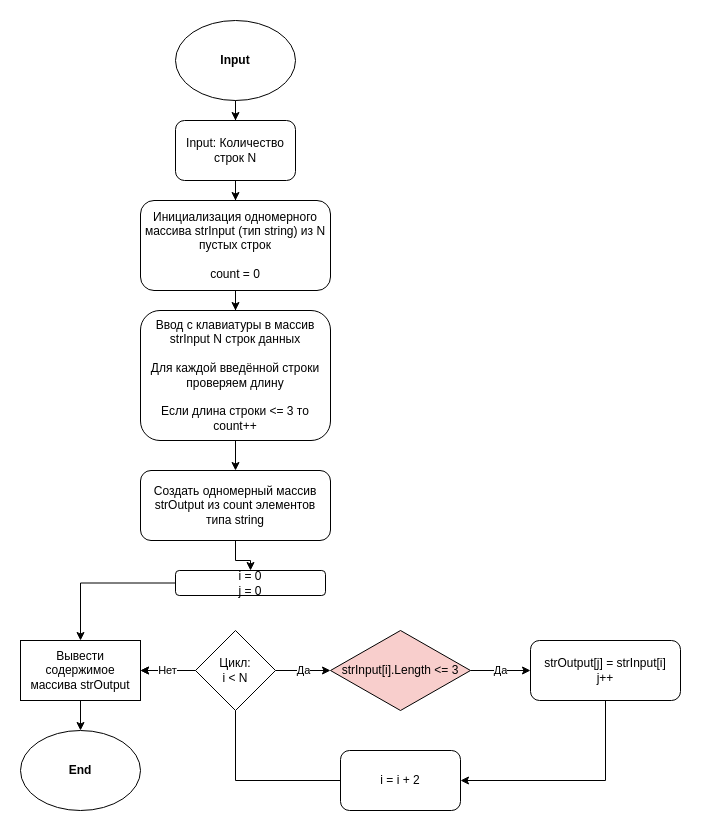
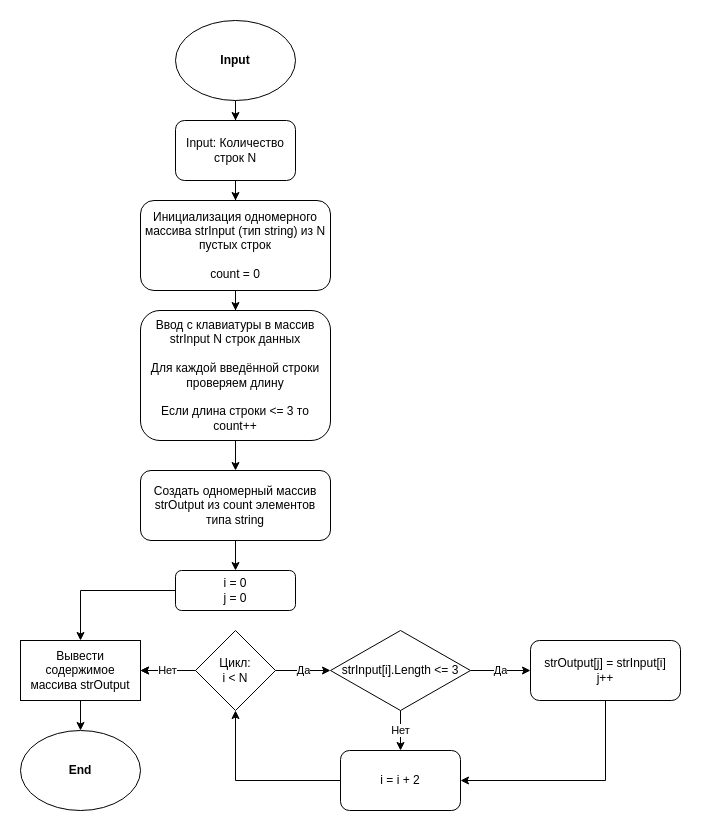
node "i = 0 j = 0": size 150x25 -> 120x40
node "strInput[i].Length <= 3": fillcolor #f8cecc -> #ffffff
edge "Цикл: i < N" -- "i = i + 2": arrowhead none -> classic
edge "strInput[i].Length <= 3" -> "i = i + 2": added, label "Нет"
